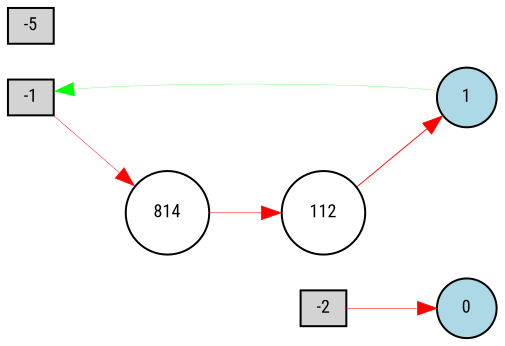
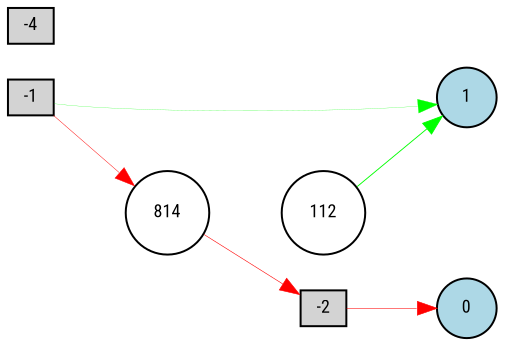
node "-5": label "-5" -> "-4"
edge "1" -> "-1": reversed
edge "112" -> "1": color red -> green
edge "814" -> "112": now "814" -> "-2"
